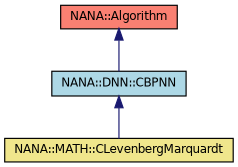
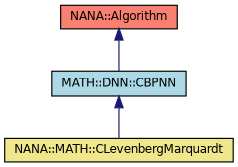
node "NANA::DNN::CBPNN": label "NANA::DNN::CBPNN" -> "MATH::DNN::CBPNN"
